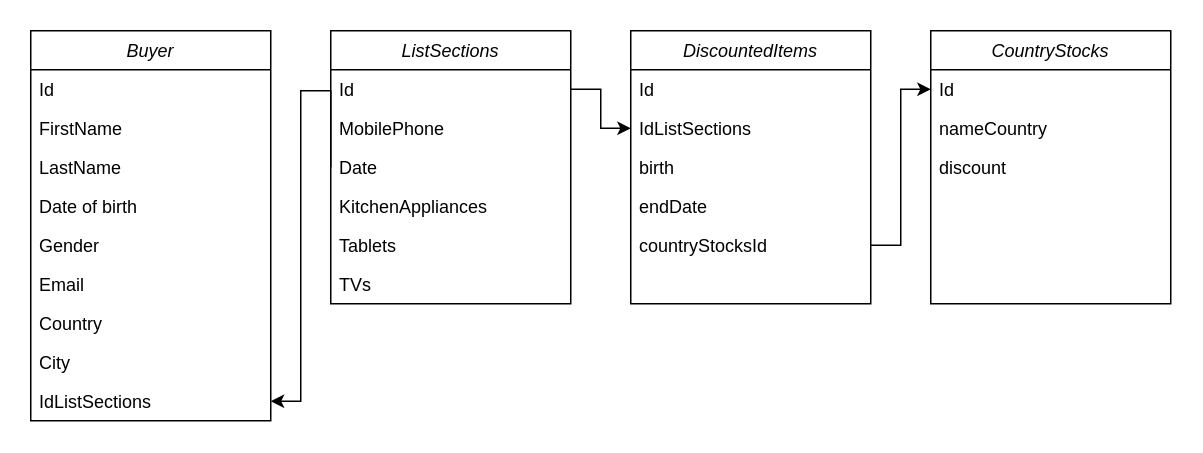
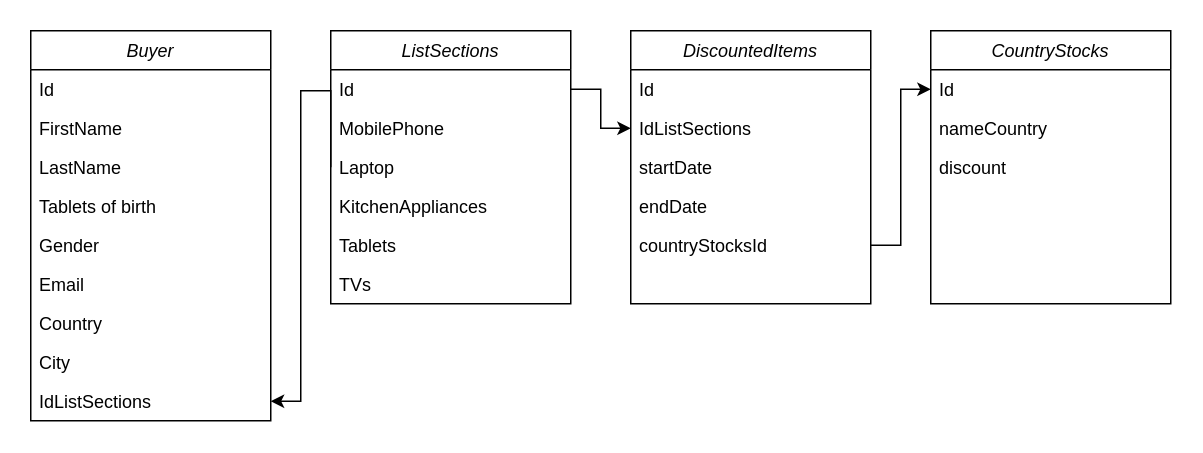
node "Date": label "Date" -> "Laptop"
node "birth": label "birth" -> "startDate"
node "Date of birth": label "Date of birth" -> "Tablets of birth"
